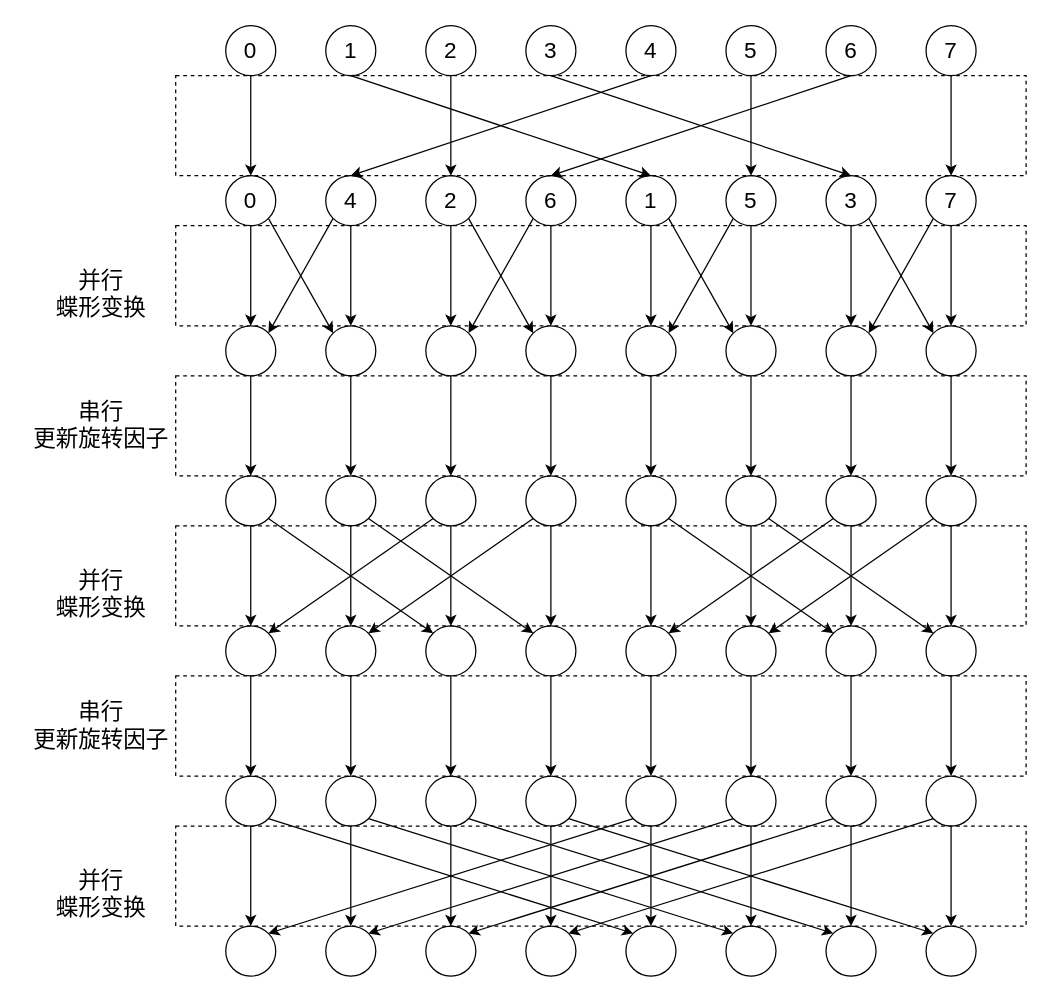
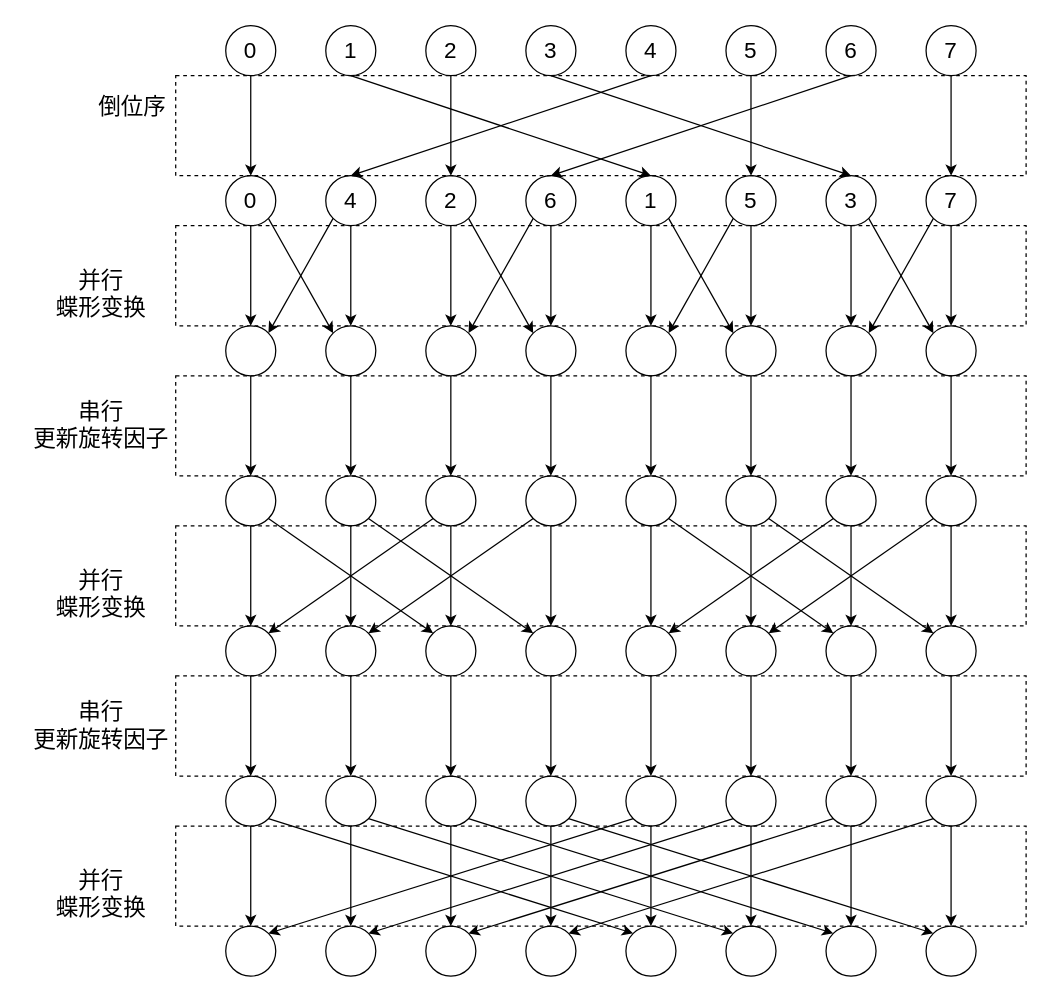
node "倒位序": added
